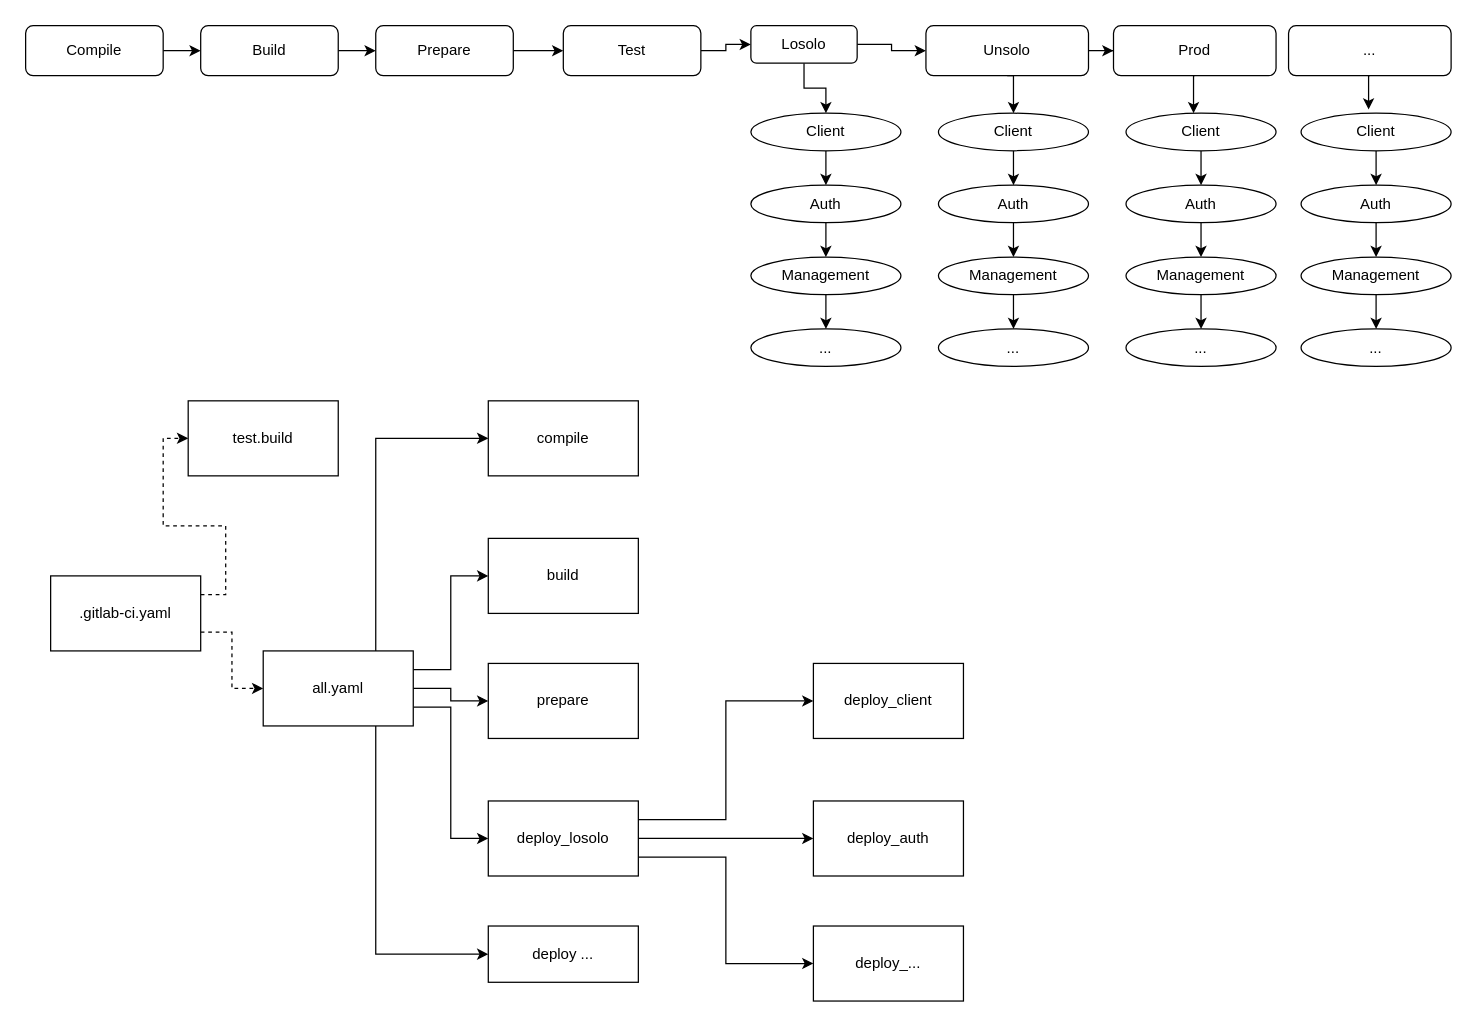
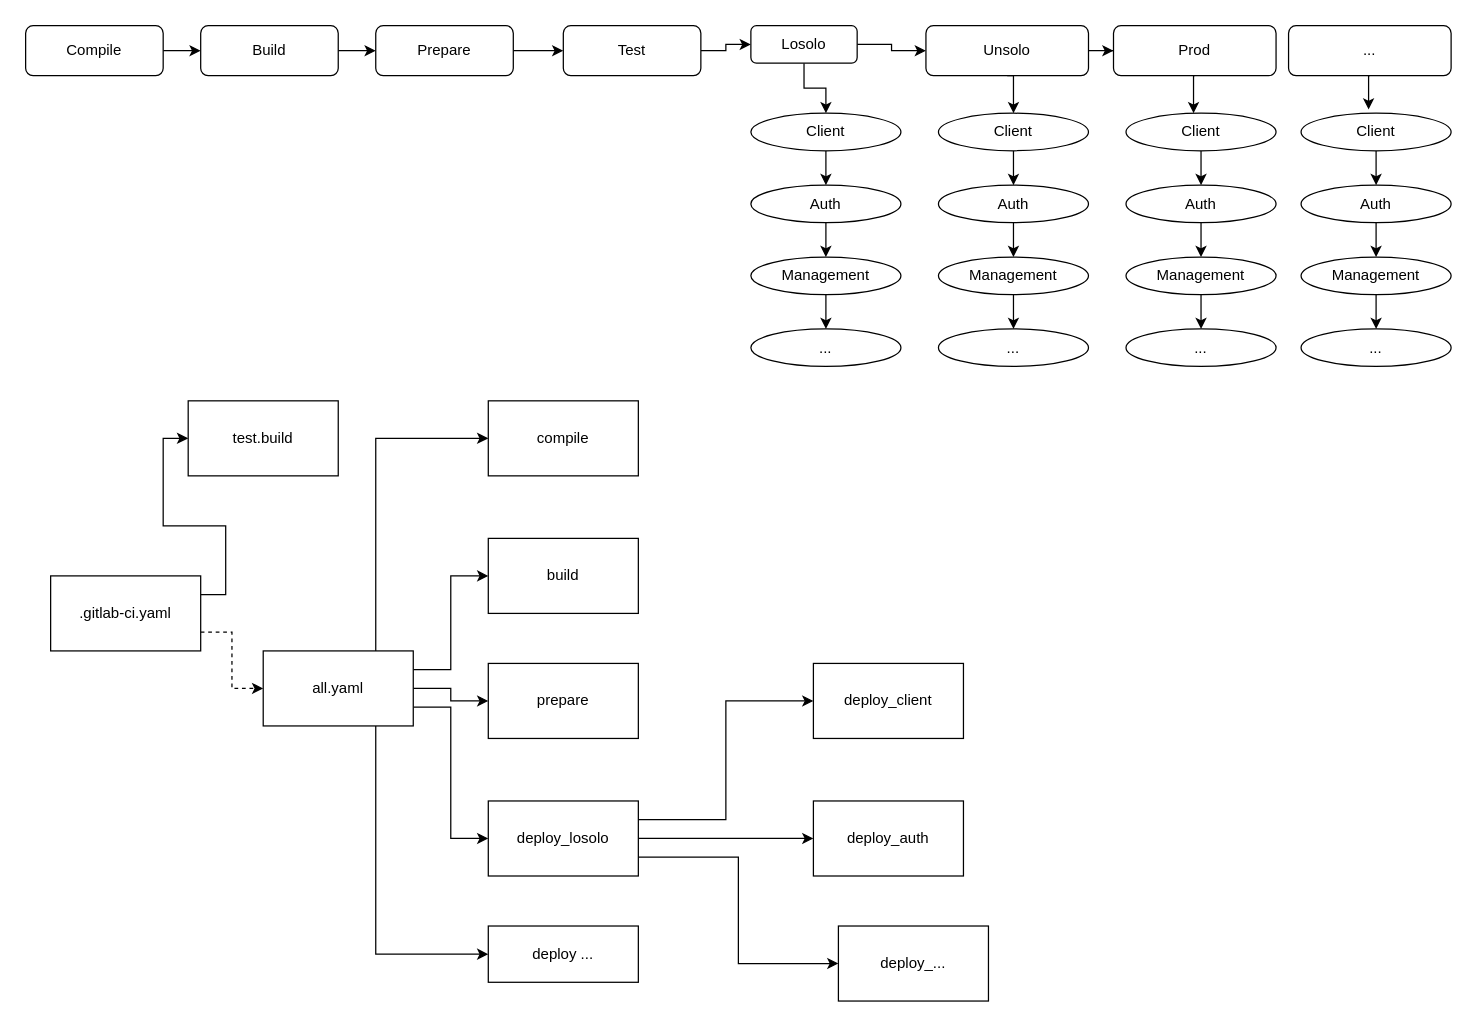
edge ".gitlab-ci.yaml" -> "test.build": style dashed -> solid
node "deploy_...": moved (888, 963) -> (913, 963)
